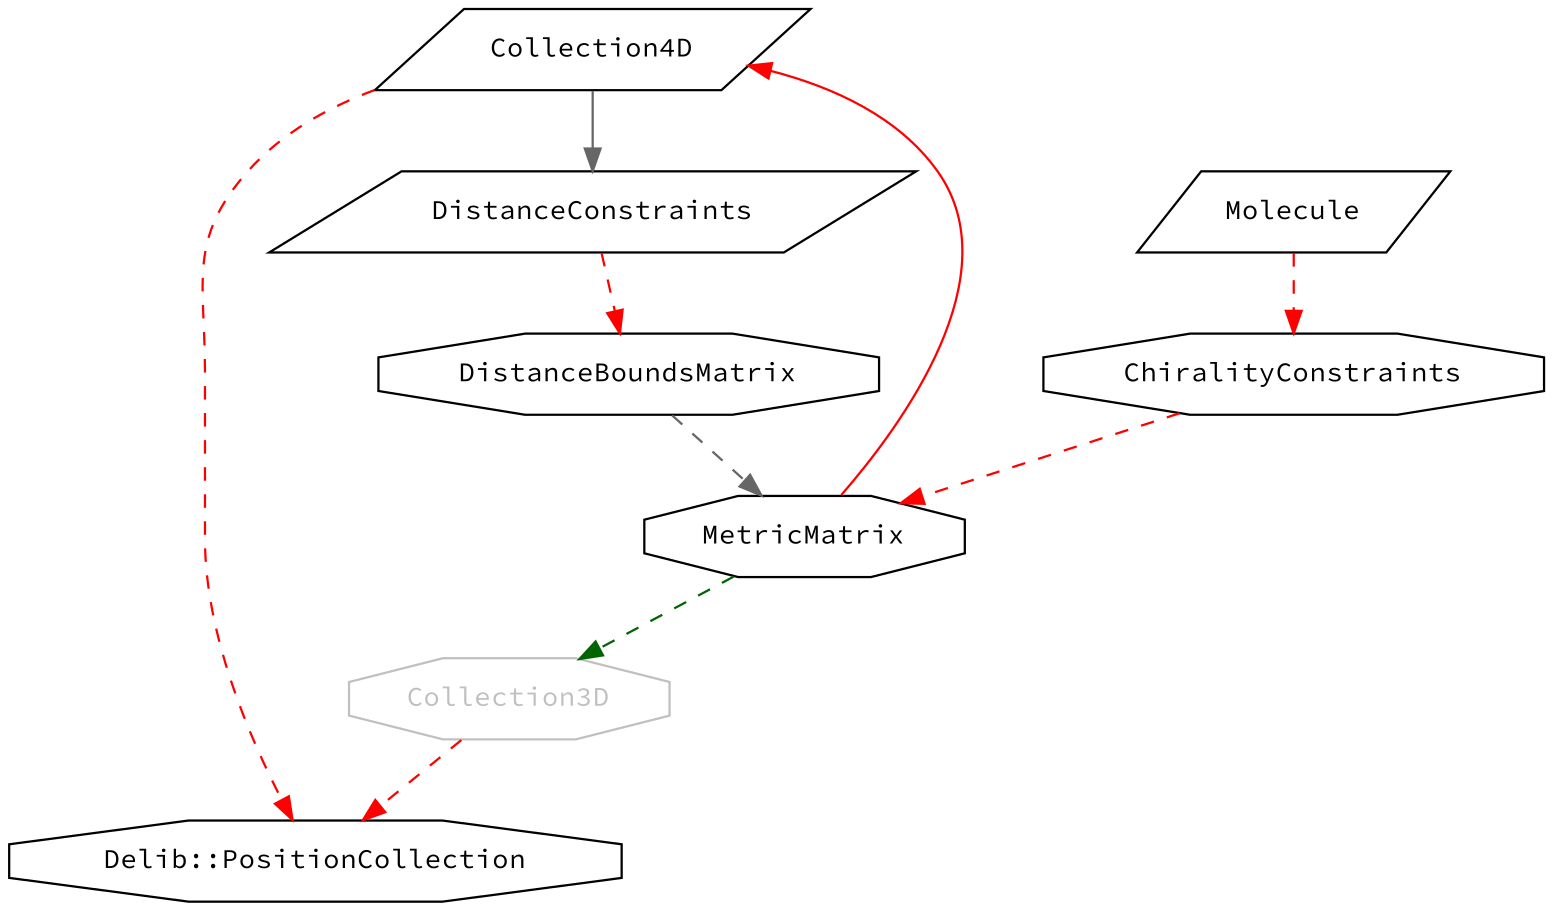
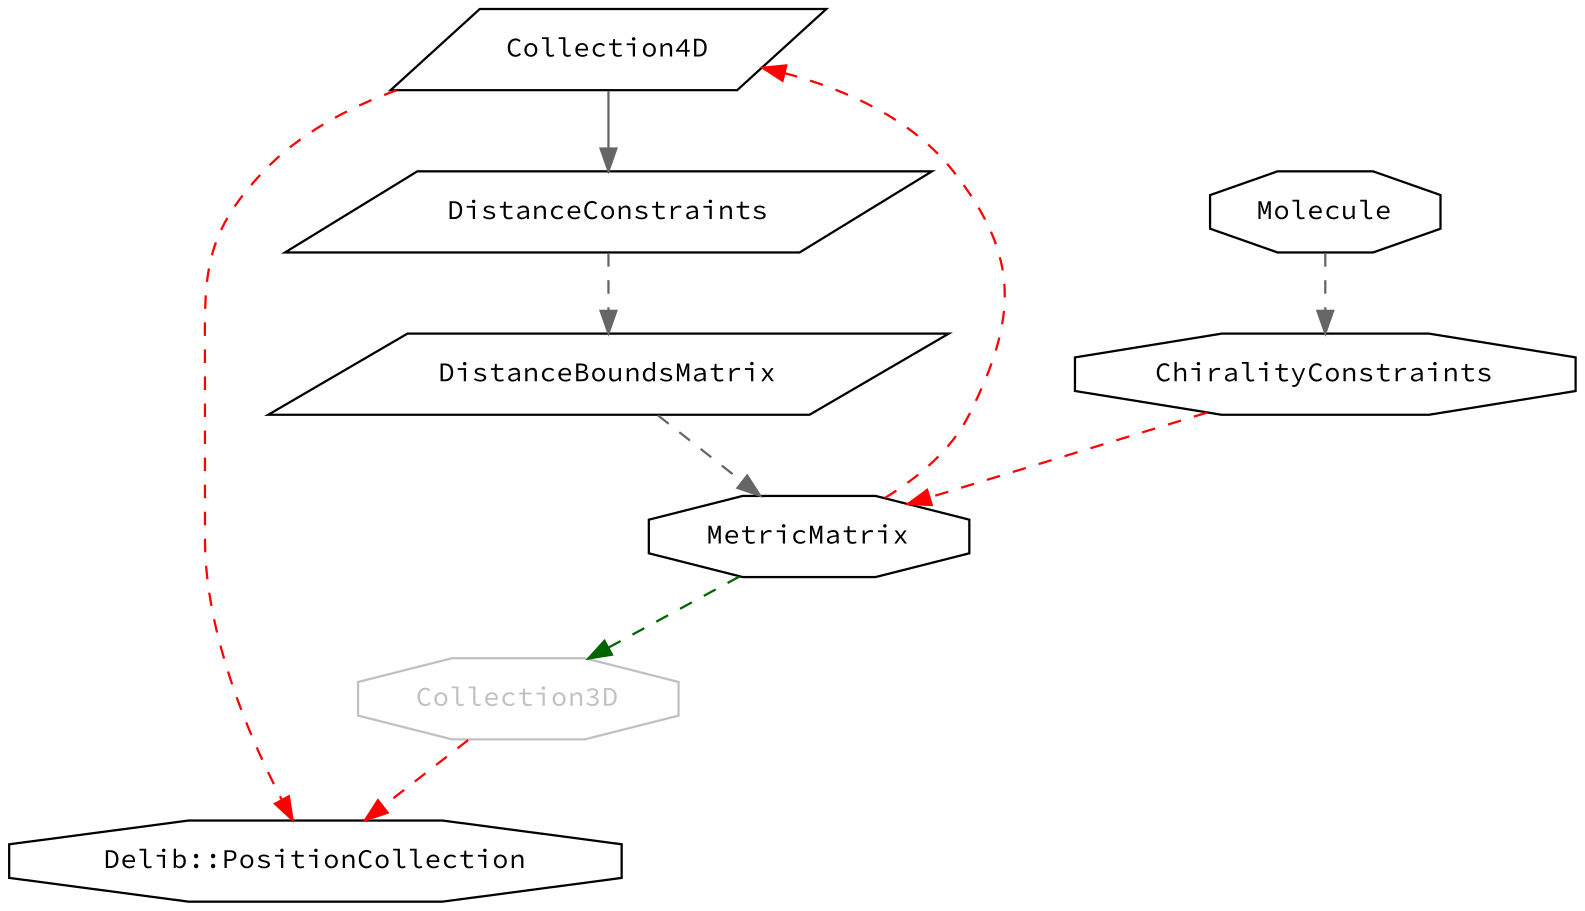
node "Molecule": shape parallelogram -> octagon
edge "MetricMatrix" -> "Collection4D": style solid -> dashed
edge "DistanceConstraints" -> "DistanceBoundsMatrix": color red -> gray40
edge "Molecule" -> "ChiralityConstraints": color red -> gray40
node "DistanceBoundsMatrix": shape octagon -> parallelogram
